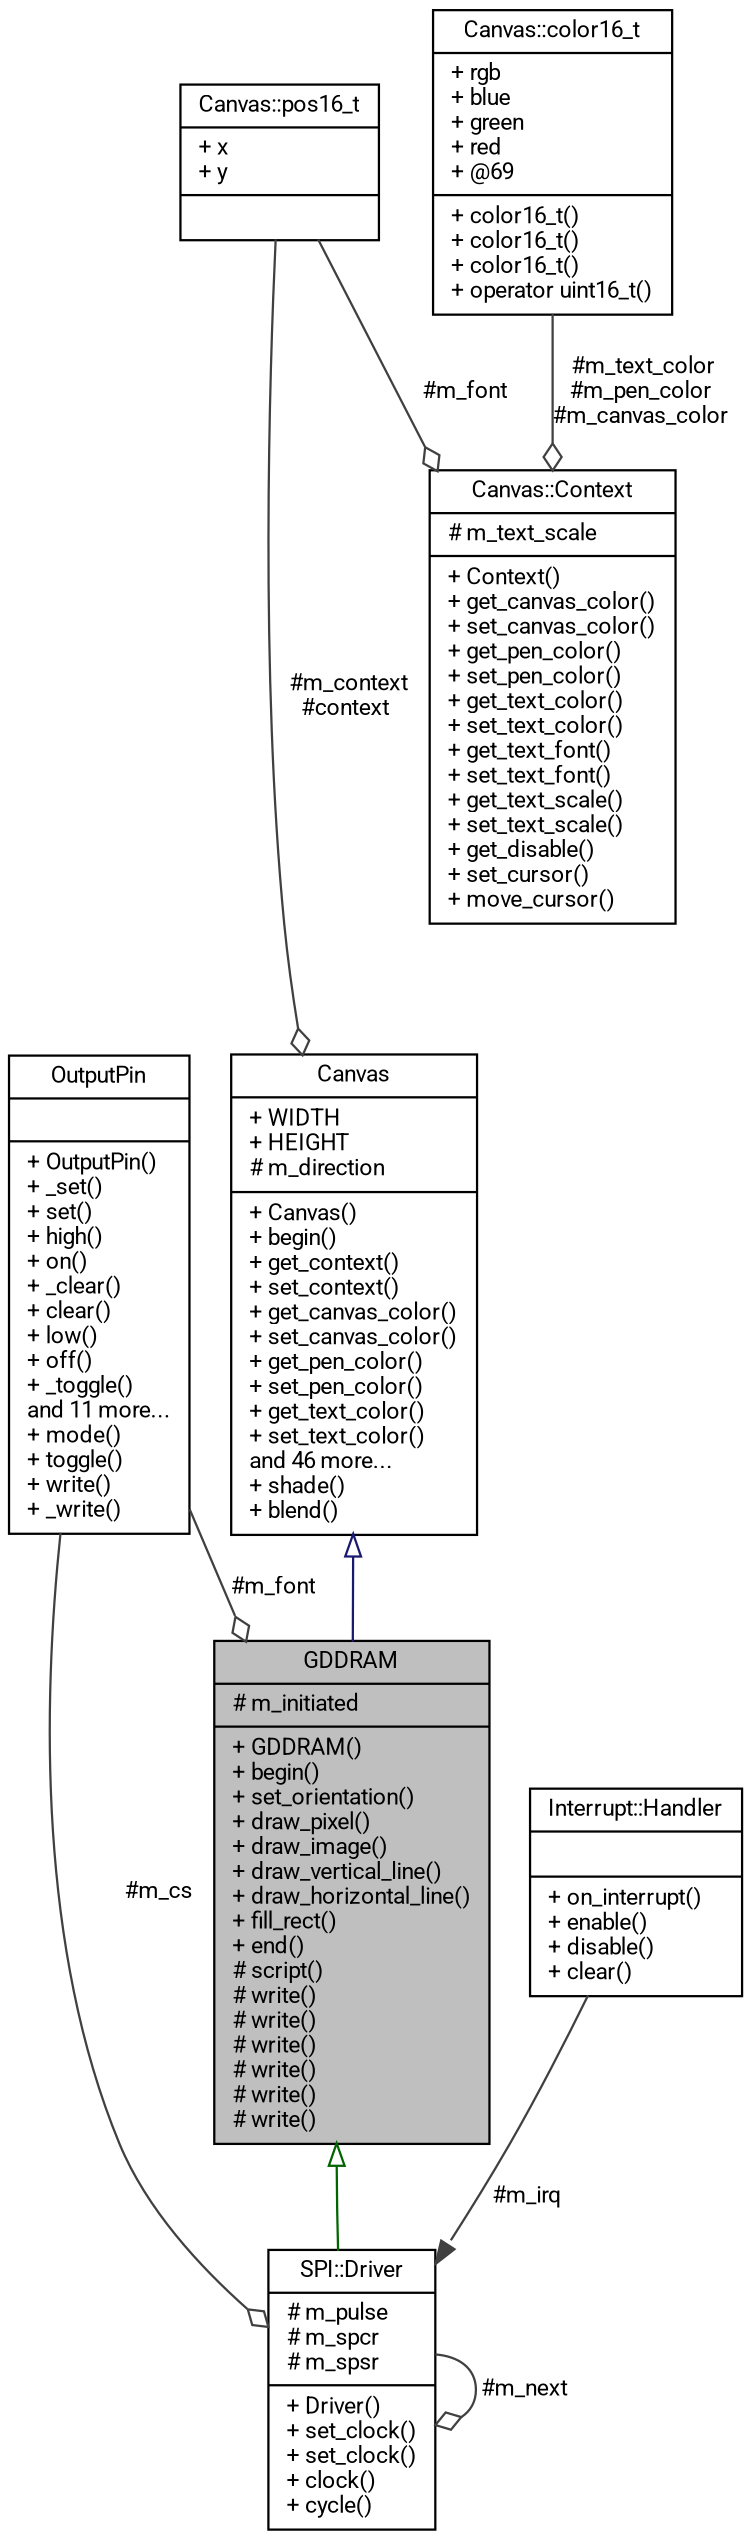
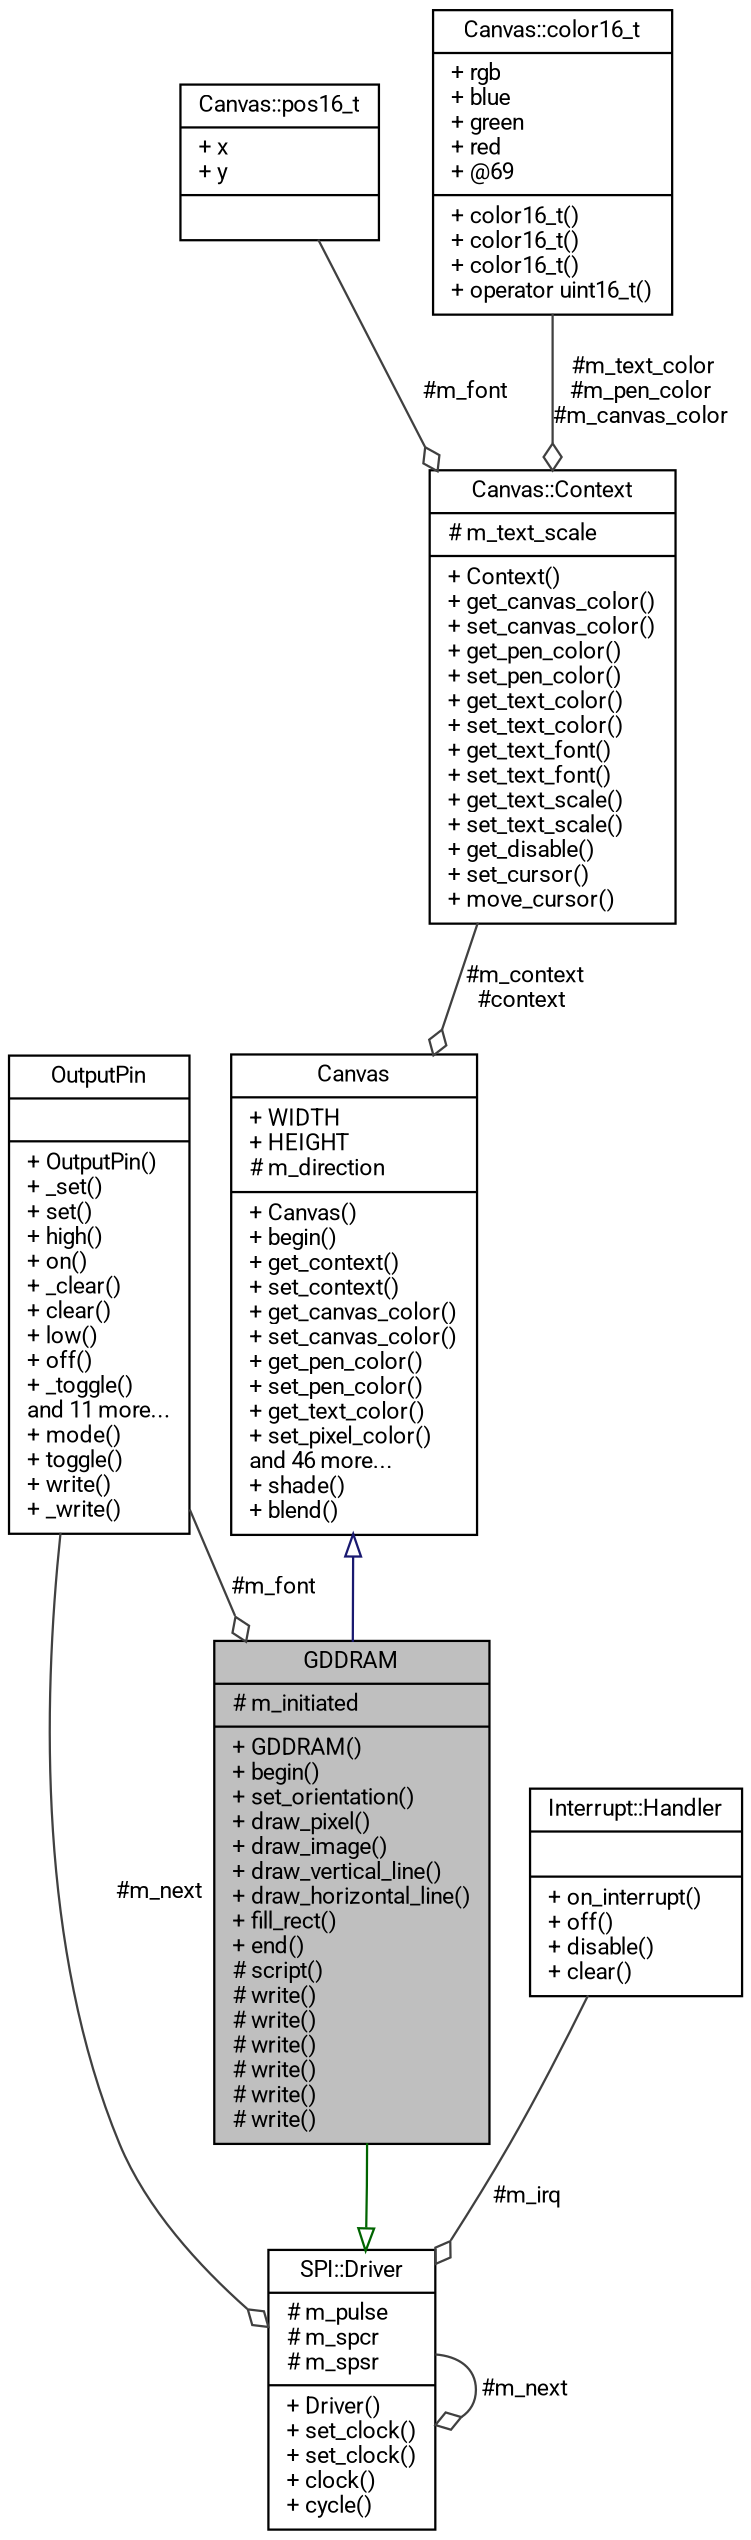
edge "Canvas::pos16_t" -> "Canvas": now "Canvas::Context" -> "Canvas"
node "Canvas": text "+ set_text_color()" -> "+ set_pixel_color()"
edge "OutputPin" -> "SPI::Driver": label " #m_cs" -> " #m_next"
node "Interrupt::Handler": text "+ enable()" -> "+ off()"
edge "Interrupt::Handler" -> "SPI::Driver": arrowhead normal -> odiamond
edge "SPI::Driver" -> "GDDRAM": reversed
